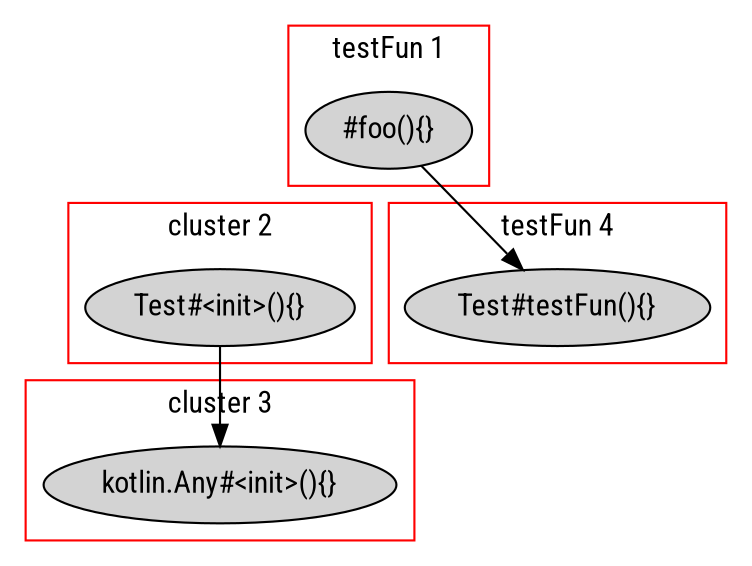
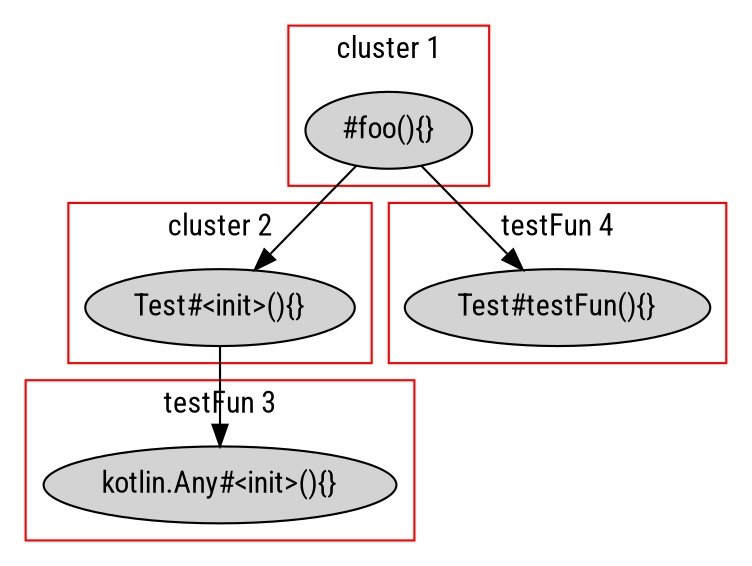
cluster "testFun 1": label "testFun 1" -> "cluster 1"
edge "#foo(){}" -> "Test#<init>(){}": added
cluster "cluster 3": label "cluster 3" -> "testFun 3"
